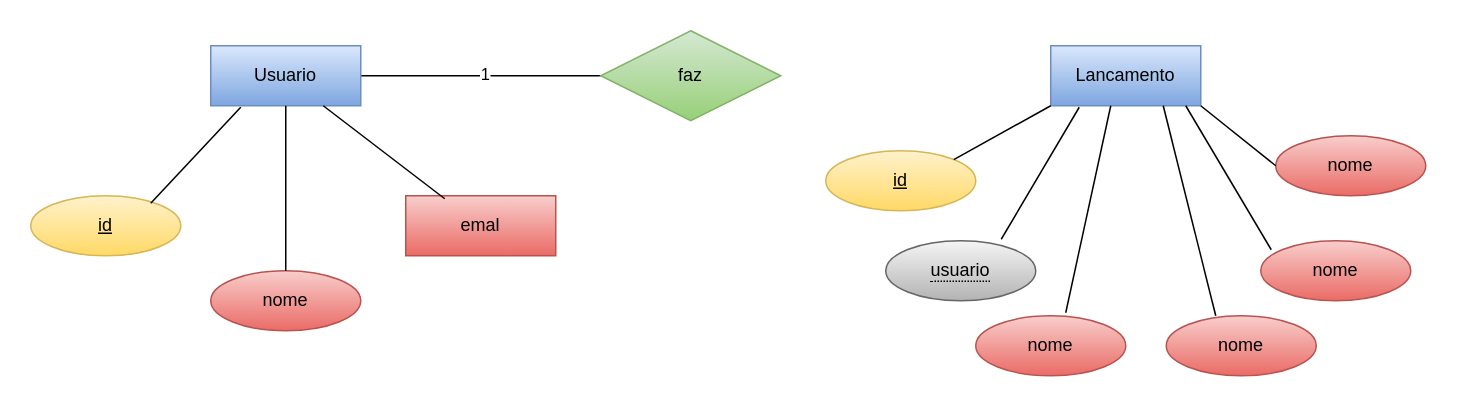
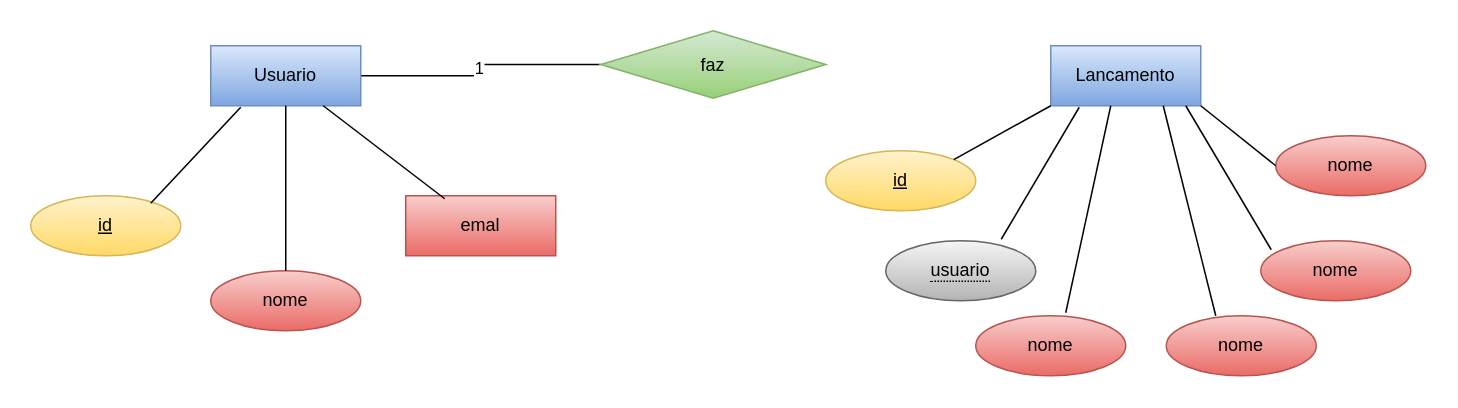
node "faz": size 180x90 -> 225x68
